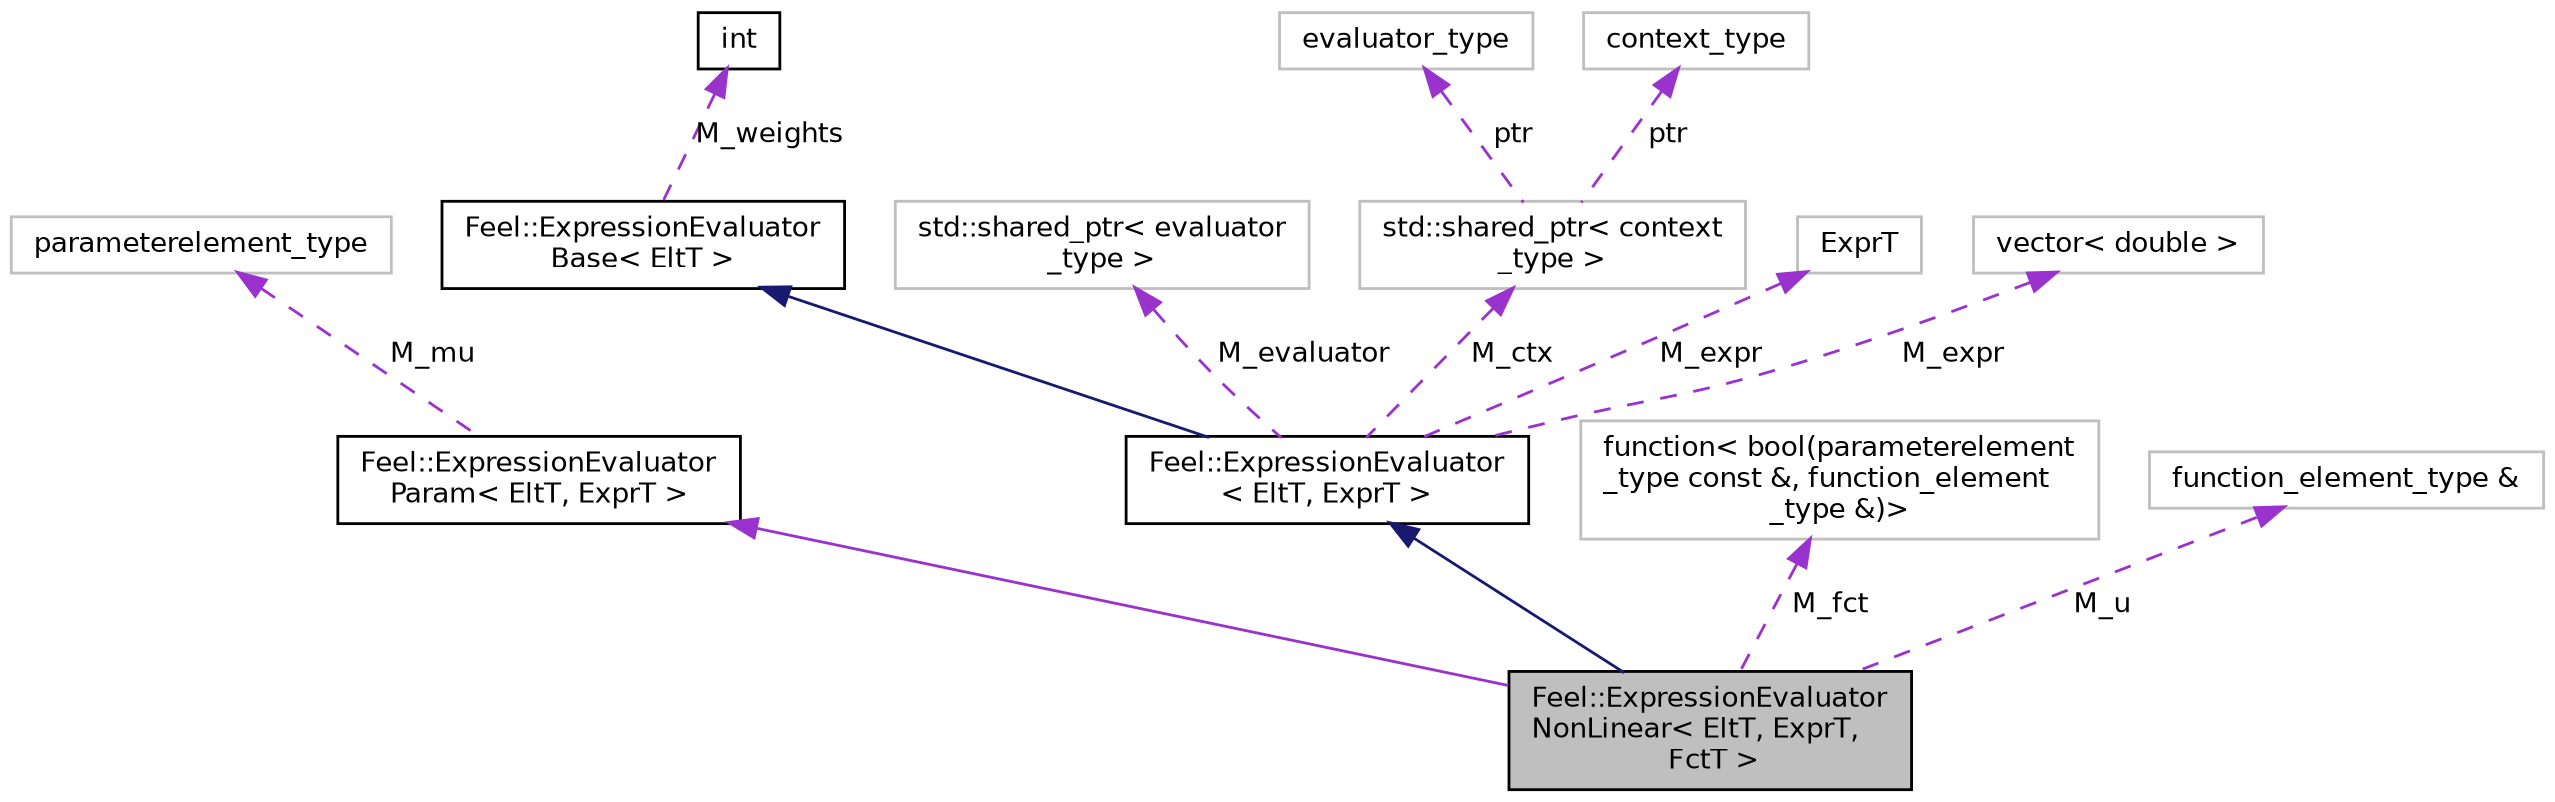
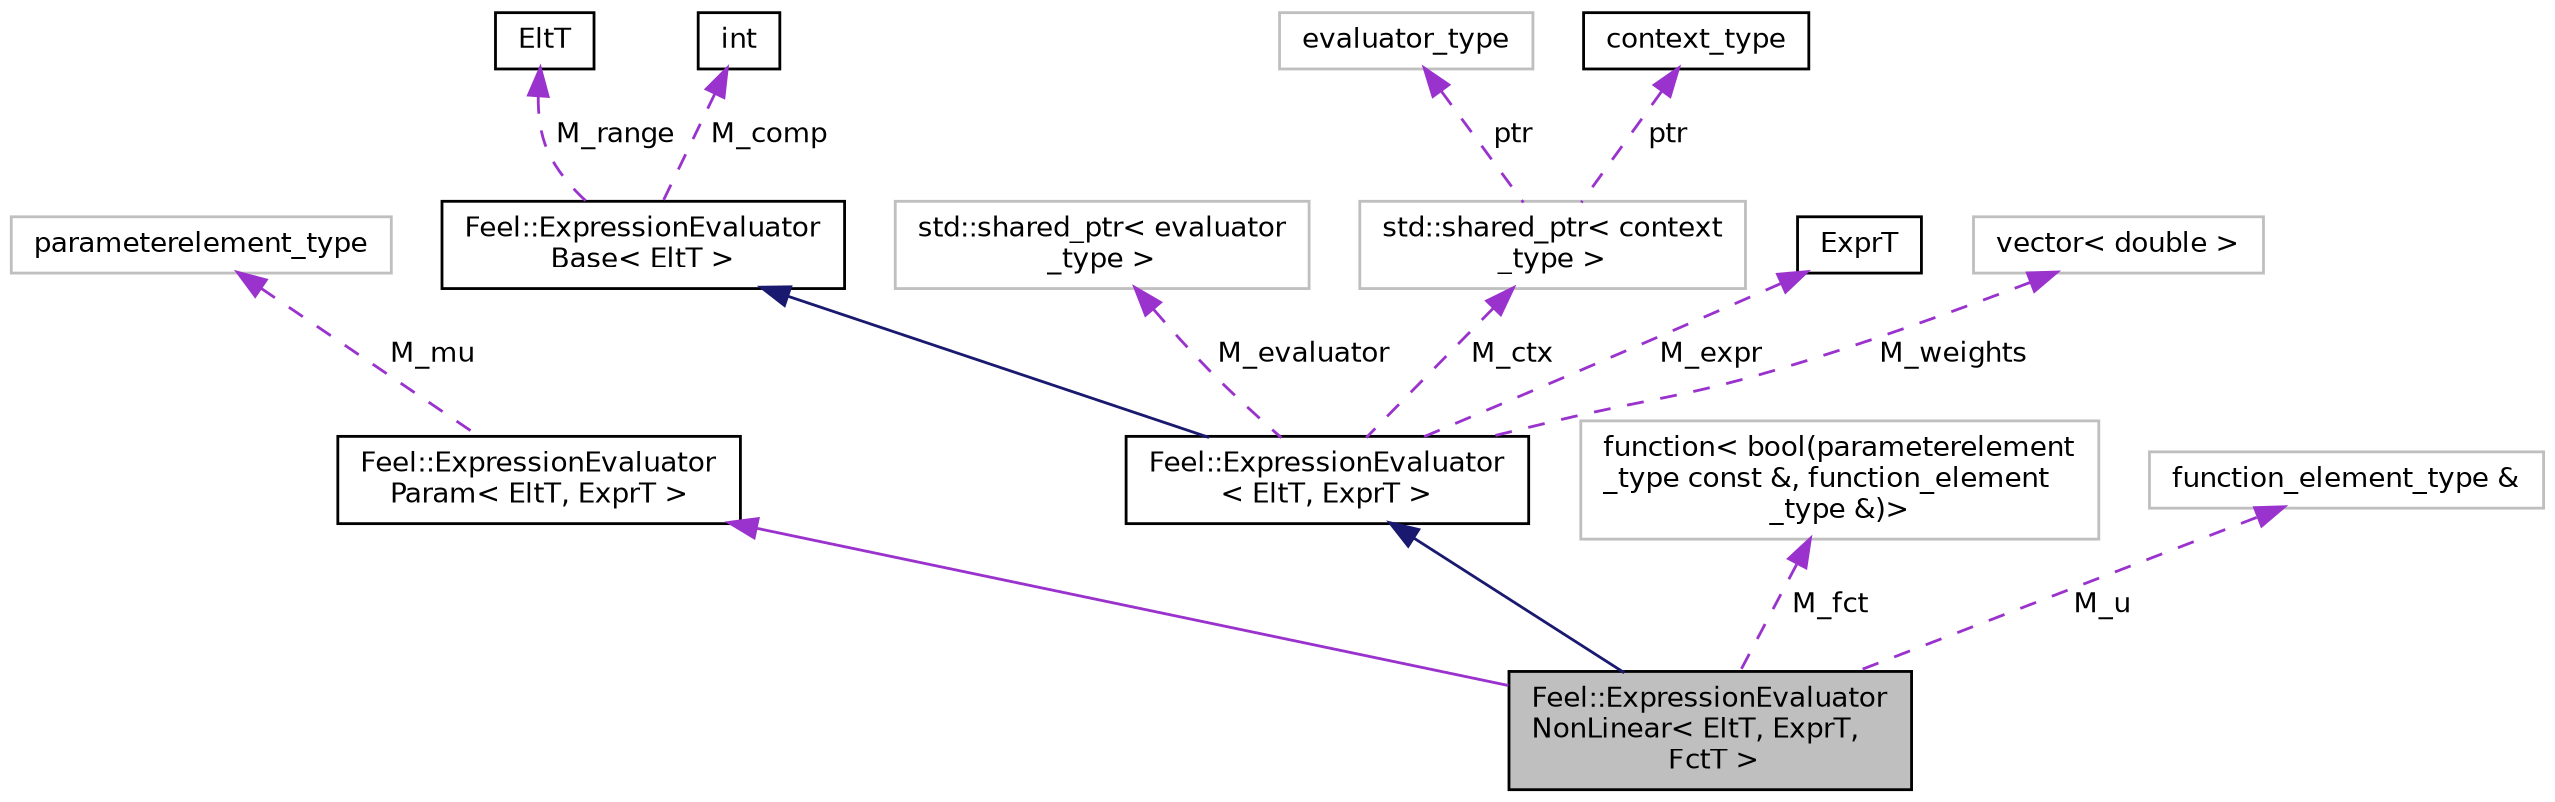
node "EltT": added
node "context_type": color grey75 -> black
edge "Feel::ExpressionEvaluator Base< EltT >" -> "int": label " M_weights" -> " M_comp"
node "ExprT": color grey75 -> black
edge "Feel::ExpressionEvaluator < EltT, ExprT >" -> "vector< double >": label " M_expr" -> " M_weights"
